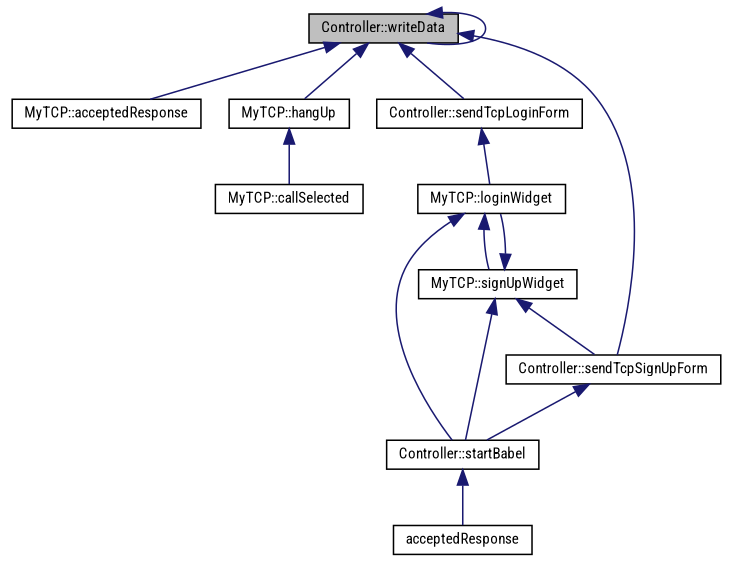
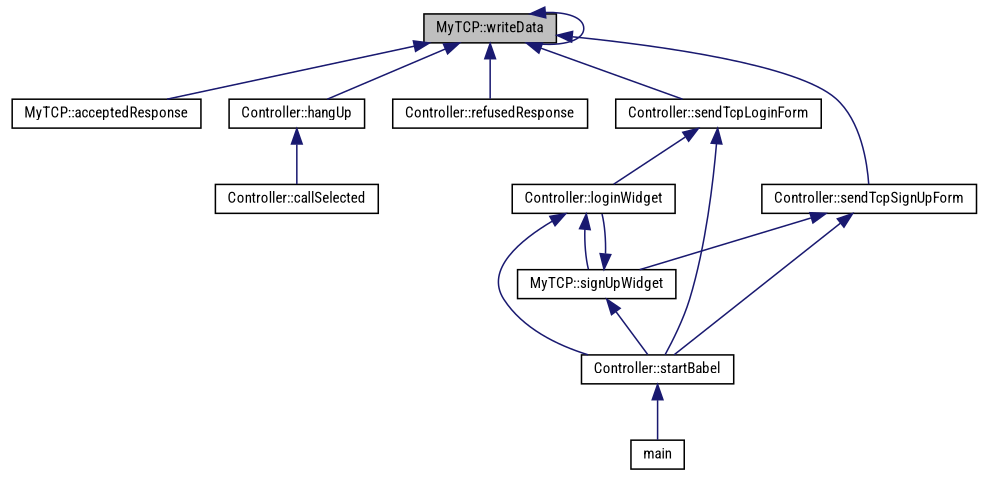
node "Controller::writeData": label "Controller::writeData" -> "MyTCP::writeData"
node "MyTCP::hangUp": label "MyTCP::hangUp" -> "Controller::hangUp"
node "Controller::refusedResponse": added
node "MyTCP::callSelected": label "MyTCP::callSelected" -> "Controller::callSelected"
node "MyTCP::loginWidget": label "MyTCP::loginWidget" -> "Controller::loginWidget"
edge "Controller::startBabel" -> "Controller::sendTcpLoginForm": added
edge "Controller::sendTcpSignUpForm" -> "MyTCP::signUpWidget": reversed
node "acceptedResponse": label "acceptedResponse" -> "main"
